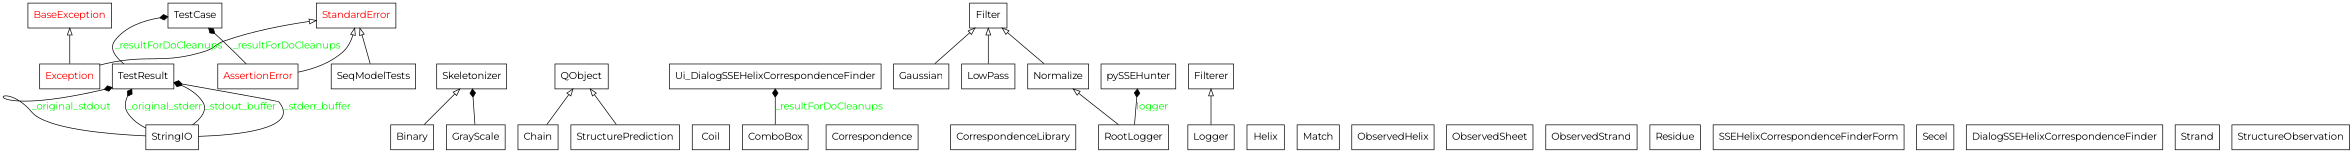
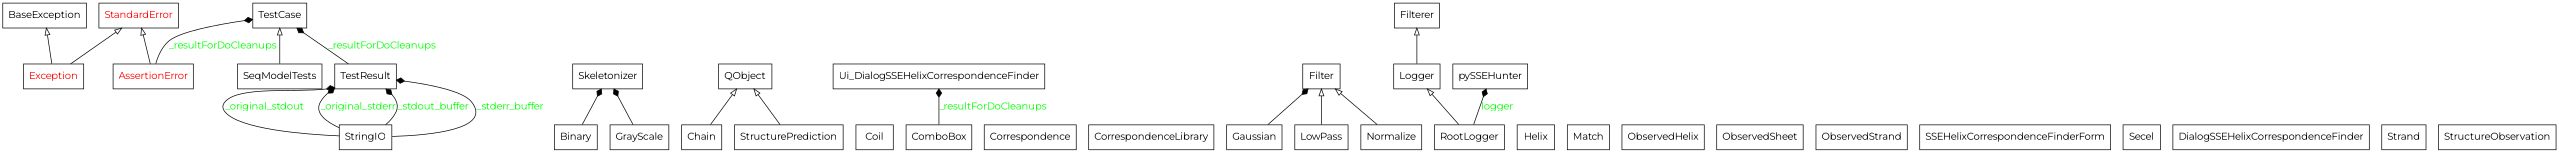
node "BaseException": fontcolor red -> black
edge "Gaussian" -> "Filter": arrowhead empty -> diamond
edge "SeqModelTests" -> "StandardError": now "SeqModelTests" -> "TestCase"
edge "Binary" -> "Skeletonizer": arrowhead empty -> diamond
edge "RootLogger" -> "Normalize": now "RootLogger" -> "Logger"
node "Residue": removed
